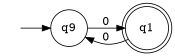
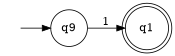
edge "q9" -> "q1": label "0" -> "1"
edge "q1" -> "q9": removed, label "0"
